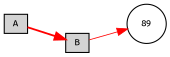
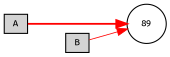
edge "A" -> "B": now "A" -> "89"
